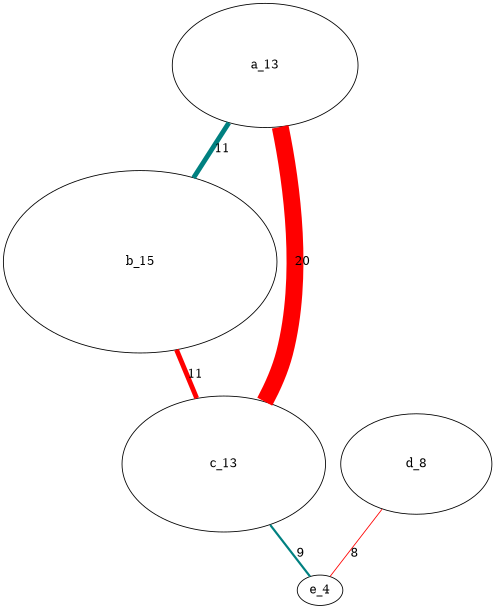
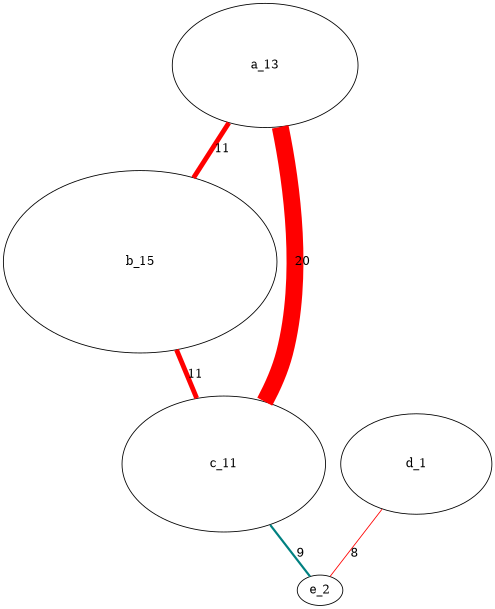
edge "a_13" -- "b_15": color teal -> red
node "c_13": label "c_13" -> "c_11"
node "d_8": label "d_8" -> "d_1"
node "e_4": label "e_4" -> "e_2"
